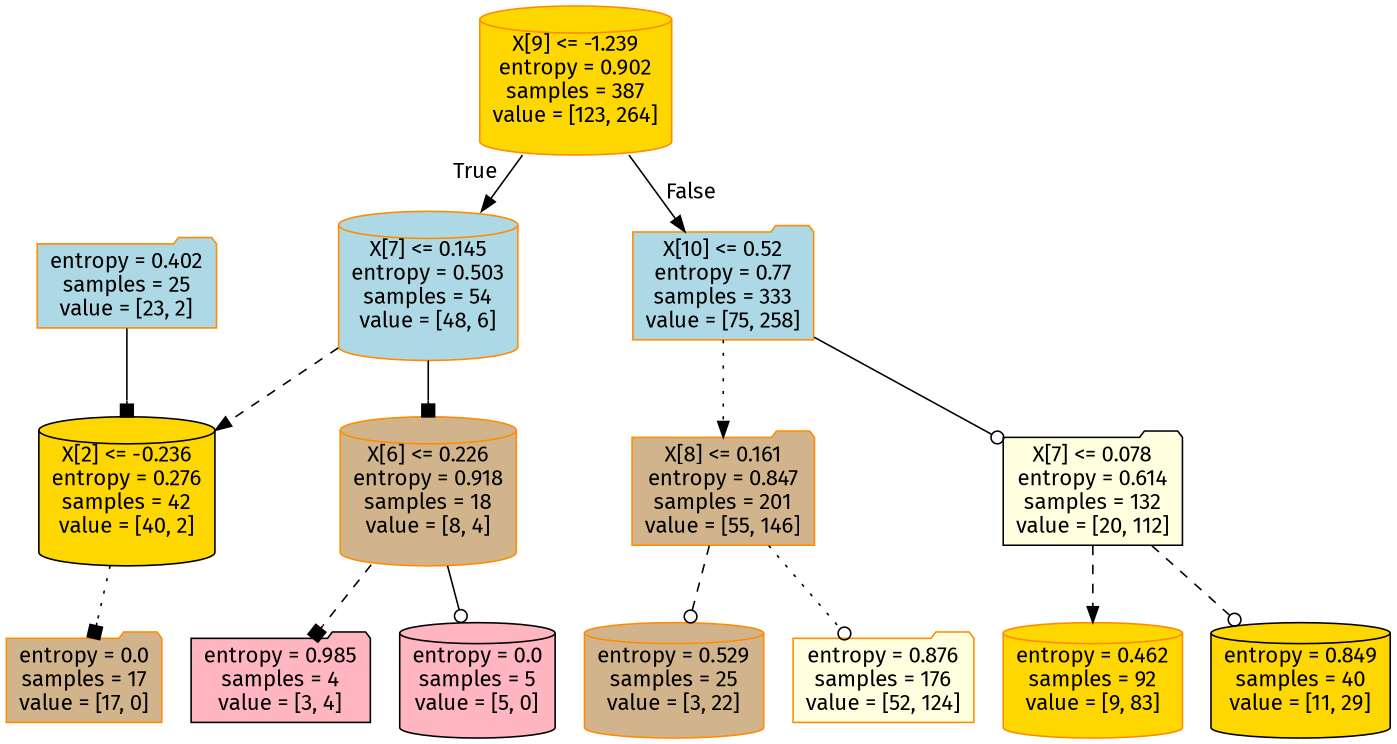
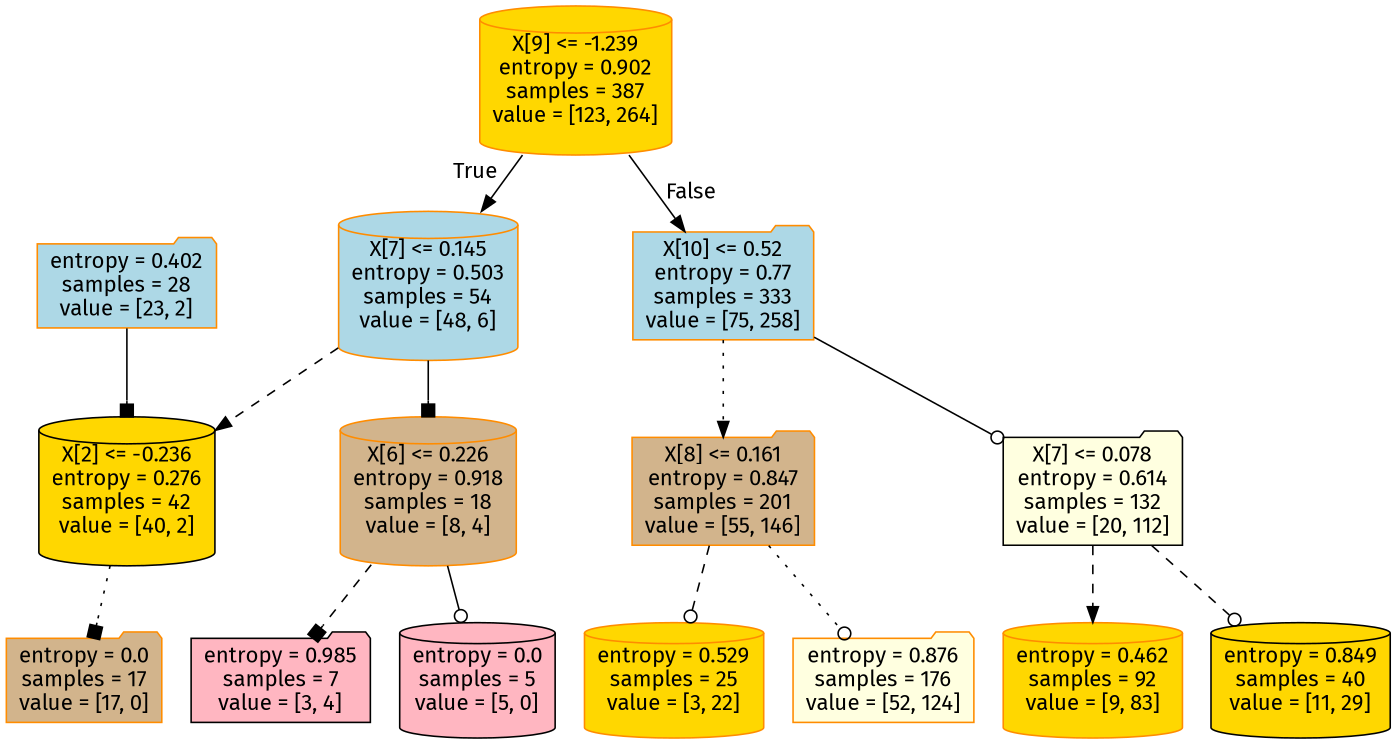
node "entropy = 0.402 samples = 25 value = [23, 2]": label "entropy = 0.402 samples = 25 value = [23, 2]" -> "entropy = 0.402 samples = 28 value = [23, 2]"
node "entropy = 0.985 samples = 4 value = [3, 4]": label "entropy = 0.985 samples = 4 value = [3, 4]" -> "entropy = 0.985 samples = 7 value = [3, 4]"
node "entropy = 0.529 samples = 25 value = [3, 22]": fillcolor tan -> gold
